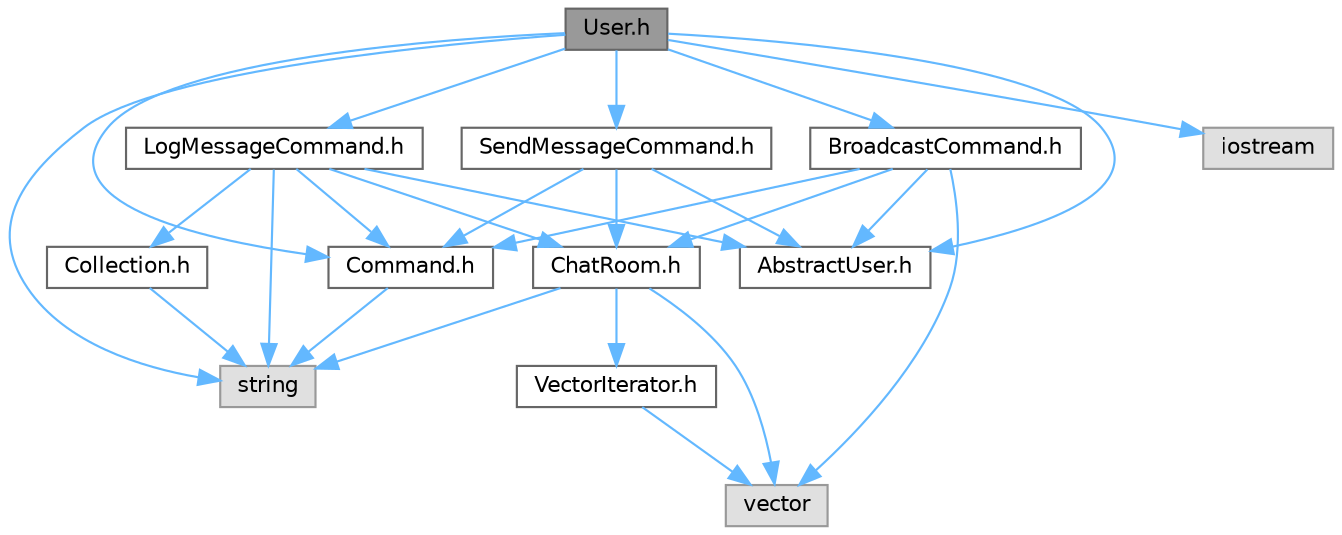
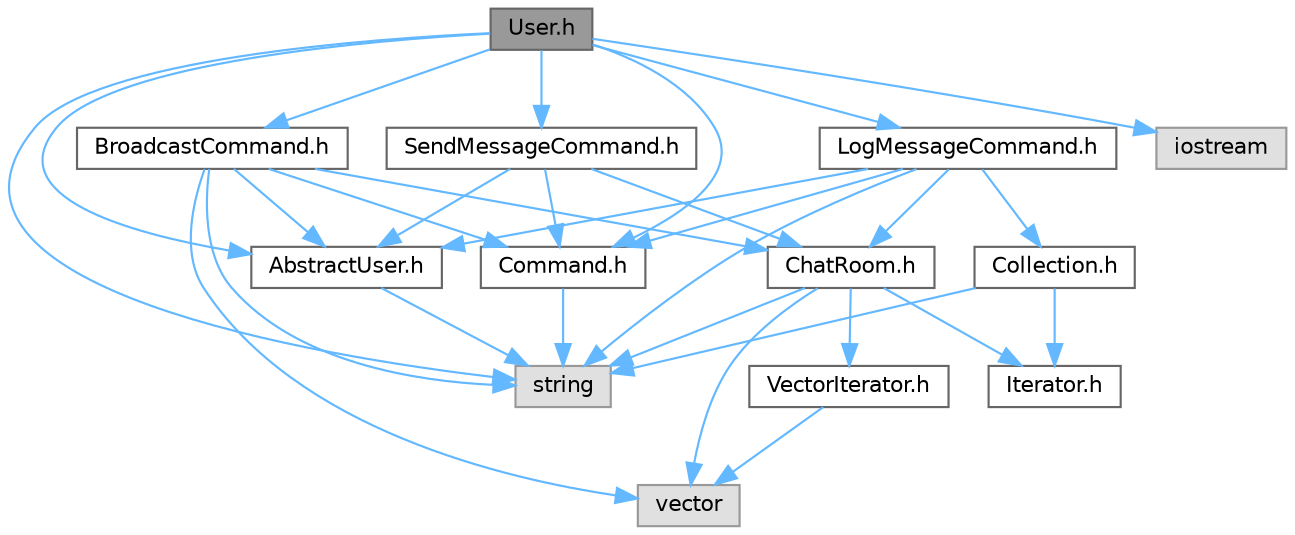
edge "AbstractUser.h" -> "string": added
edge "BroadcastCommand.h" -> "string": added
node "Iterator.h": added
